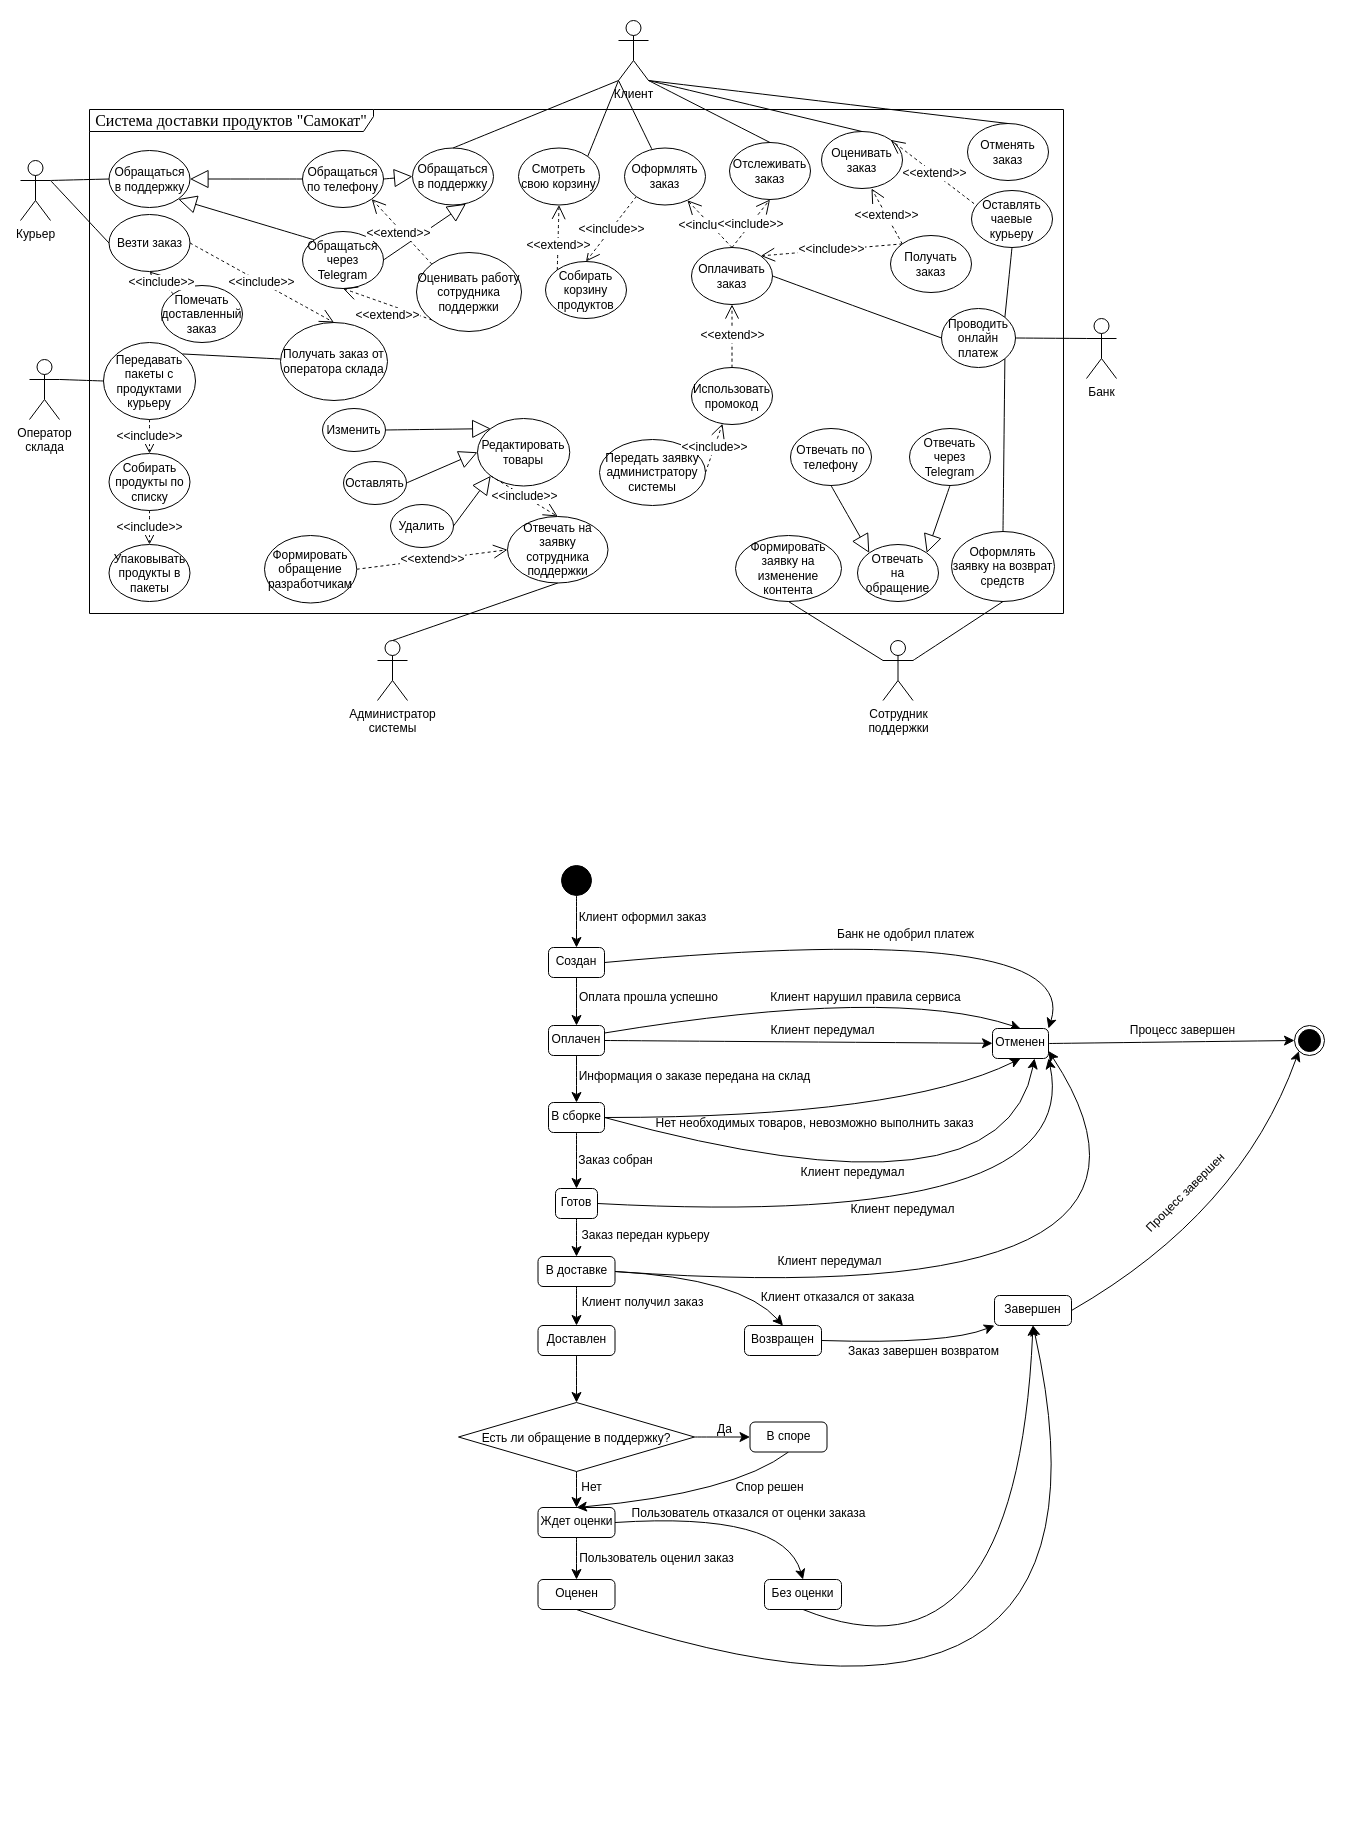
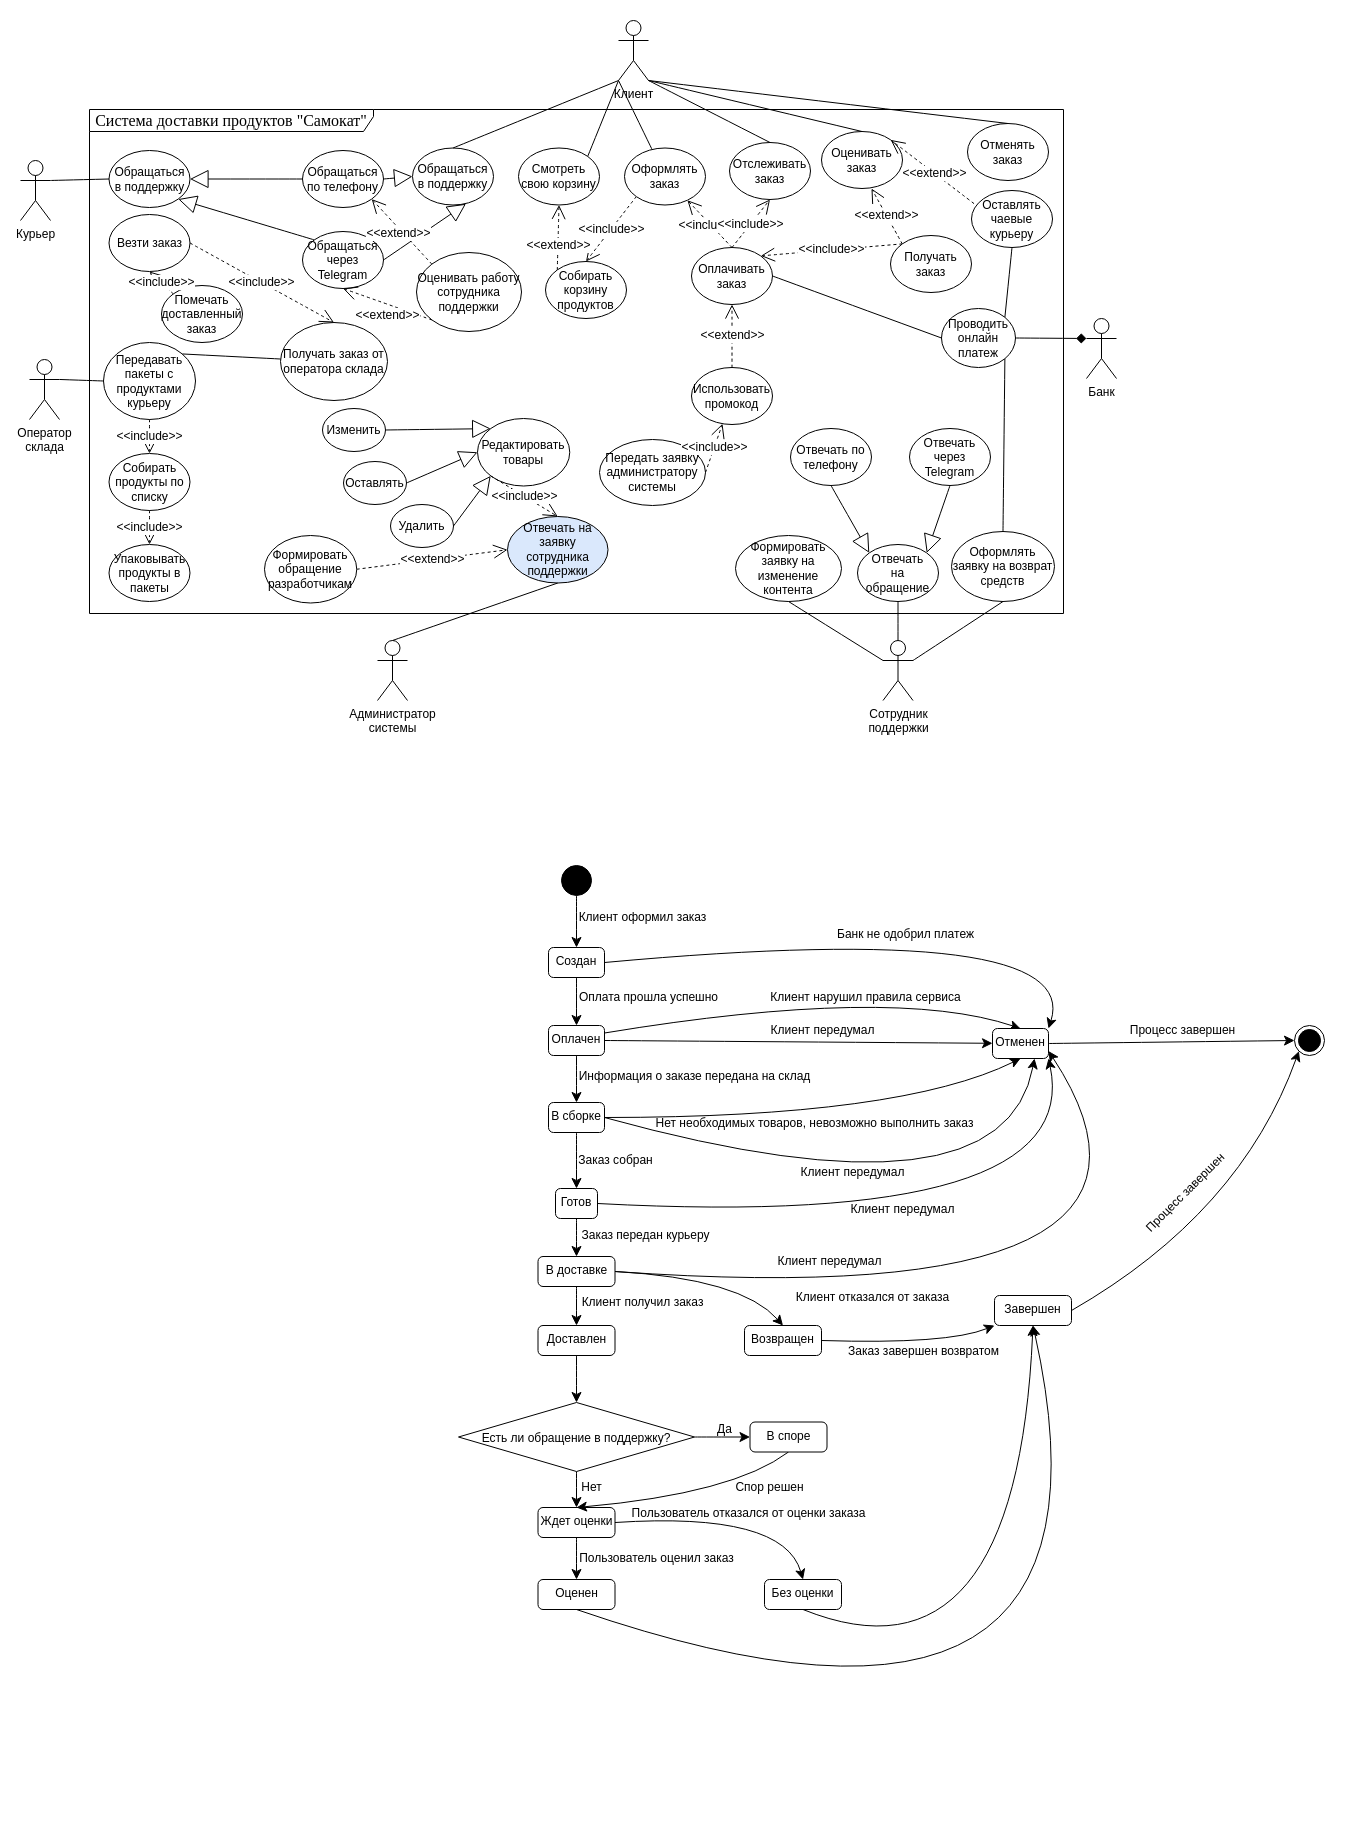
edge "Курьер" -- "Везти заказ": removed
edge "Проводить онлайн платеж" -- "Банк": arrowhead none -> diamond
node "Отвечать на заявку сотрудника поддержки": fillcolor #ffffff -> #dae8fc
edge "Отвечать на обращение" -- "Сотрудник поддержки": added
node "Клиент отказался от заказа": moved (837, 1298) -> (872, 1298)
